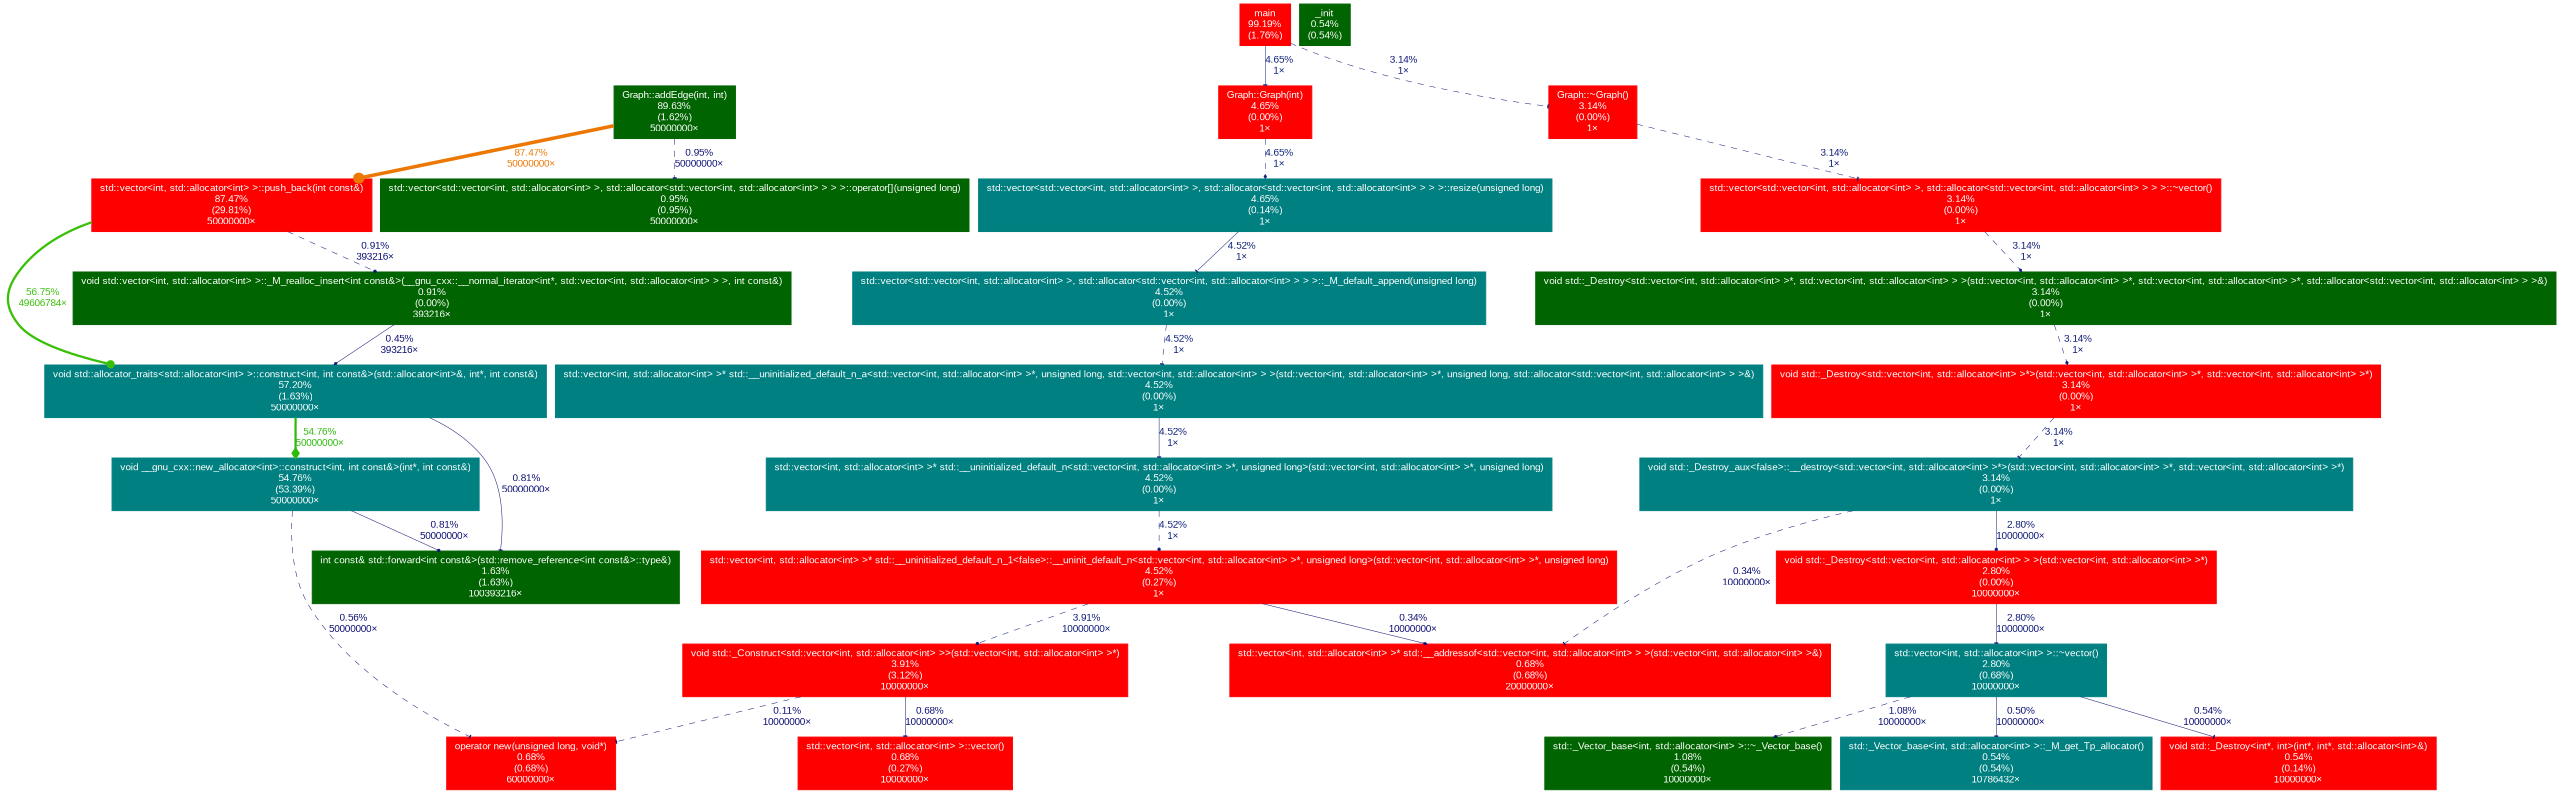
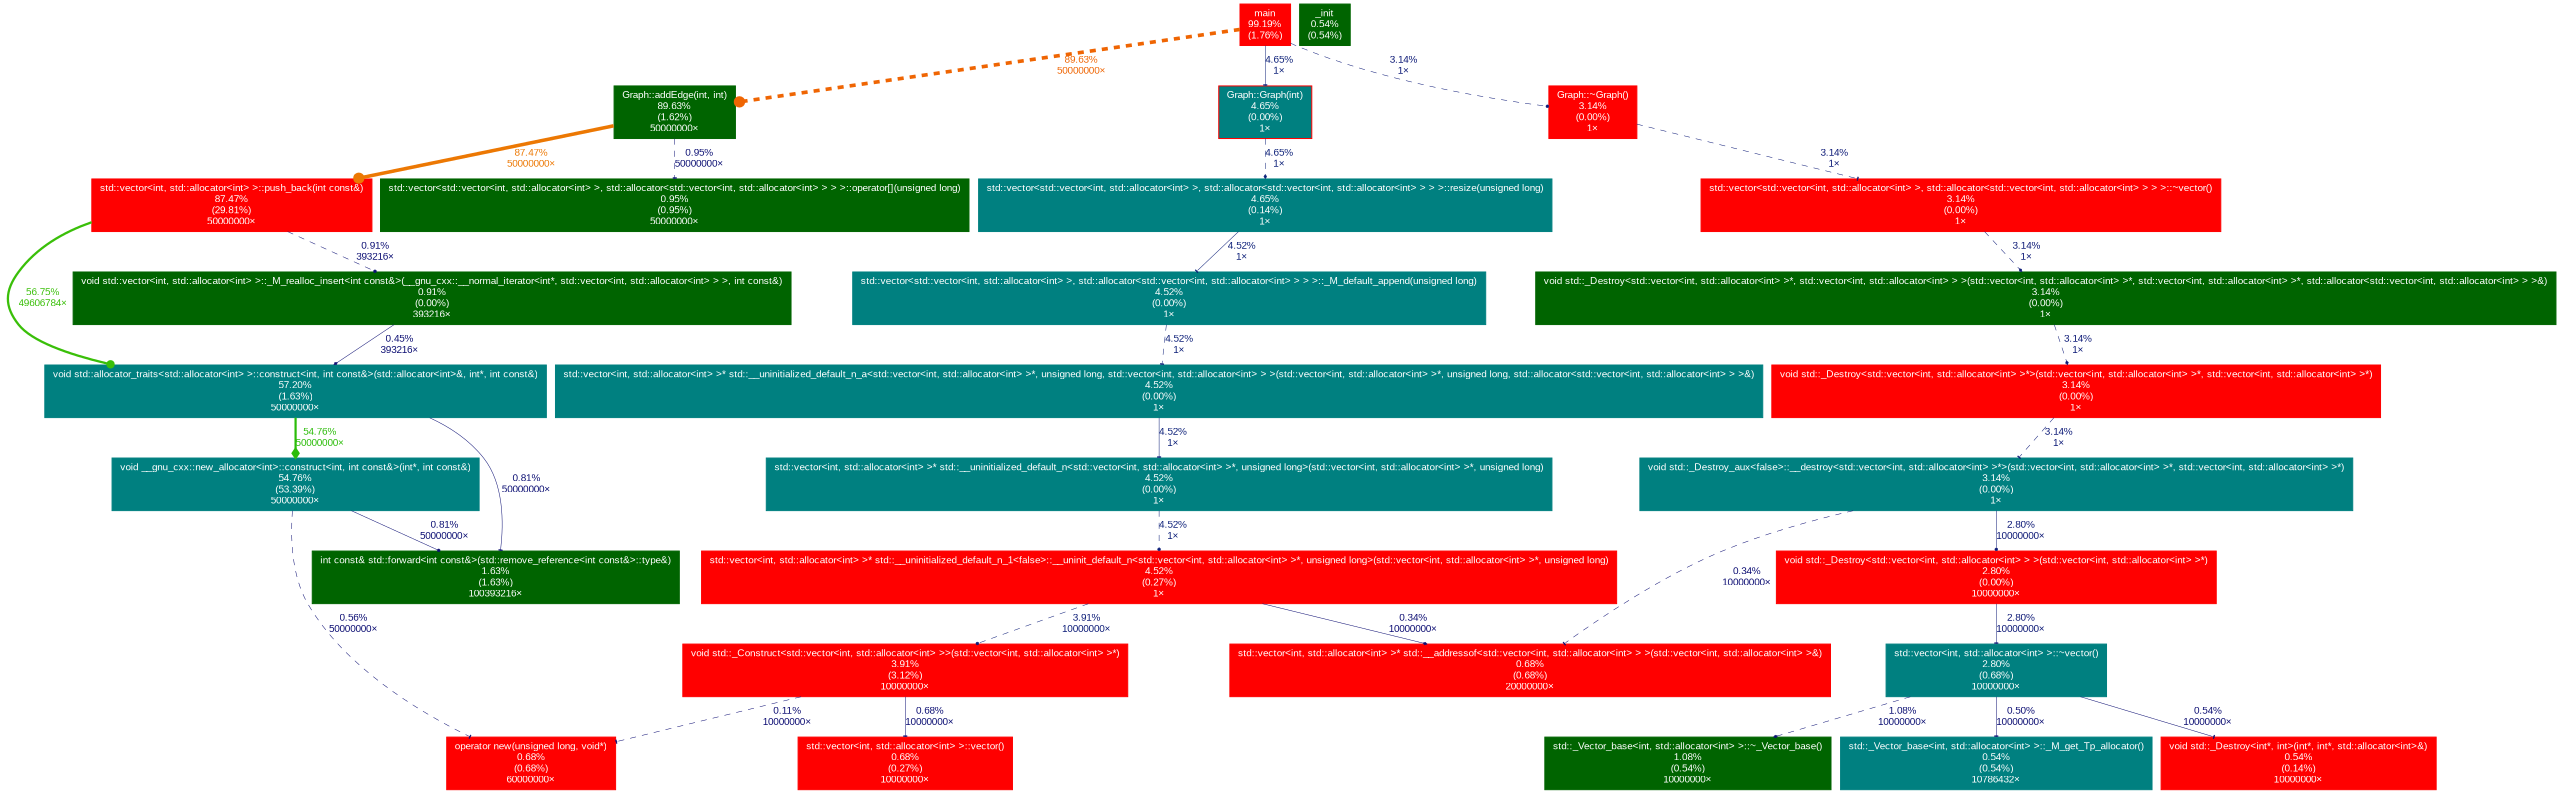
edge "main 99.19% (1.76%)" -> "Graph::addEdge(int, int) 89.63% (1.62%) 50000000×": added, label "89.63% 50000000×"
edge "main 99.19% (1.76%)" -> "Graph::~Graph() 3.14% (0.00%) 1×": arrowhead tee -> dot
node "Graph::Graph(int) 4.65% (0.00%) 1×": fillcolor red -> teal
